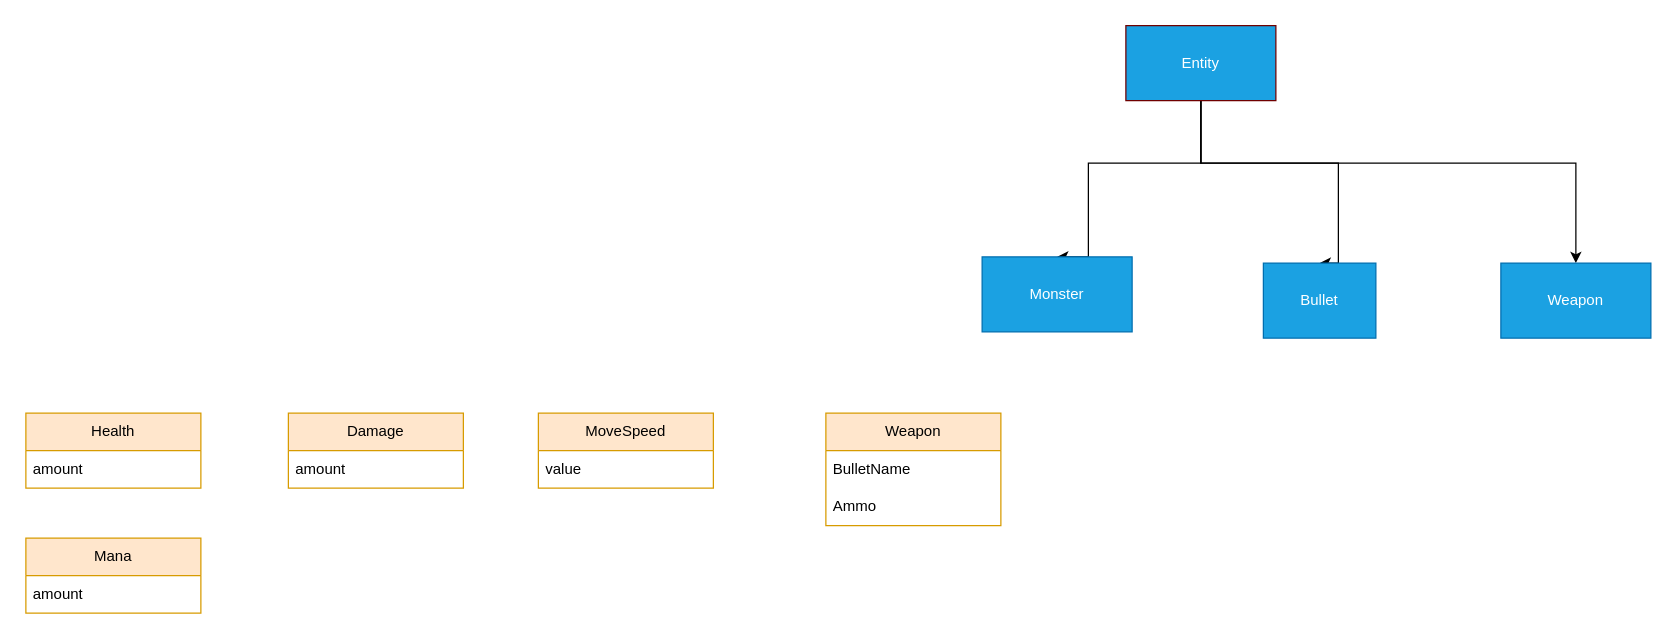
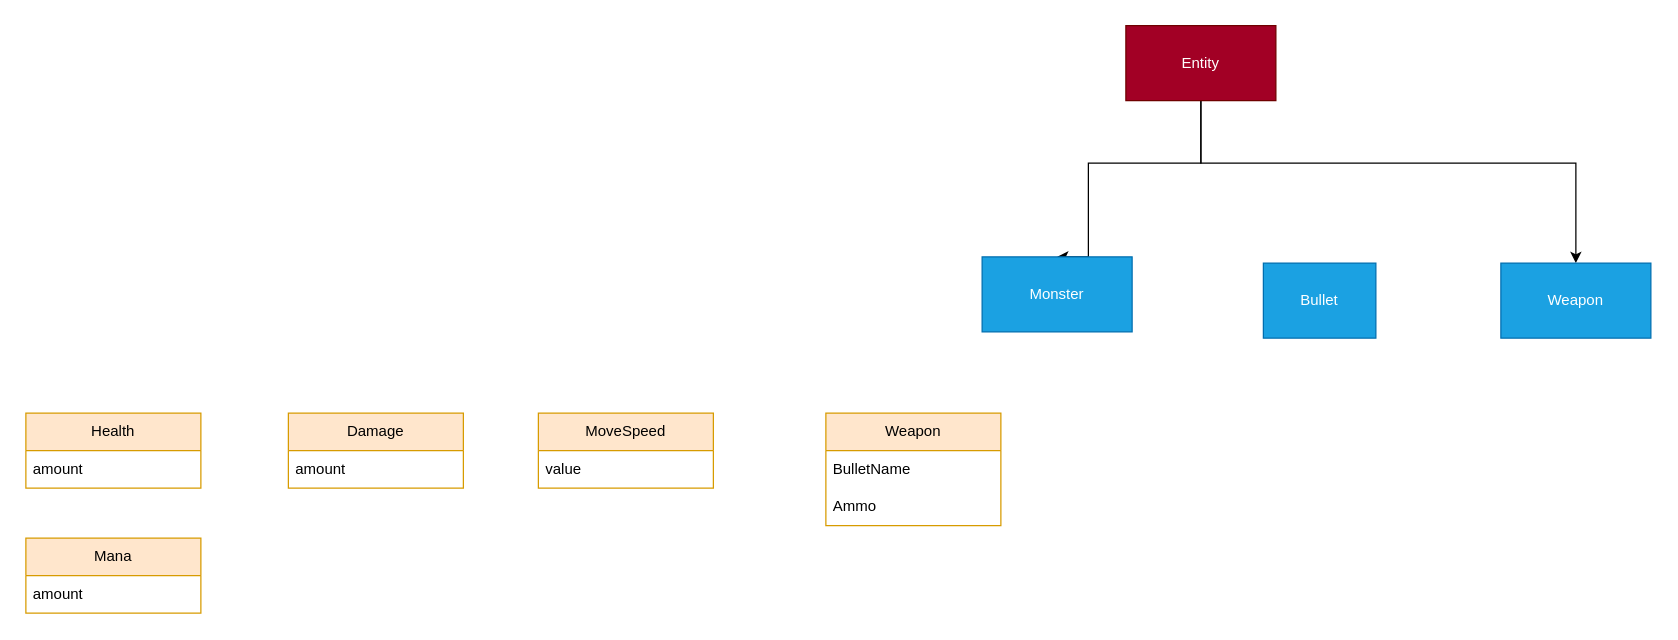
node "Entity": fillcolor #1ba1e2 -> #a20025
edge "Entity" -> "Bullet": removed
